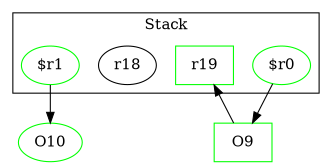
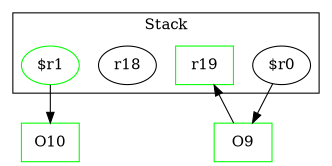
node "$r0": color green -> black
node "O10": shape ellipse -> box
